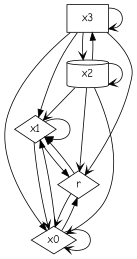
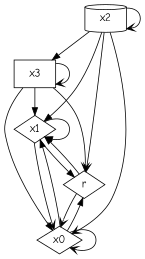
edge "x3" -> "x2": removed
edge "x2" -> "x1": arrowhead vee -> normal
